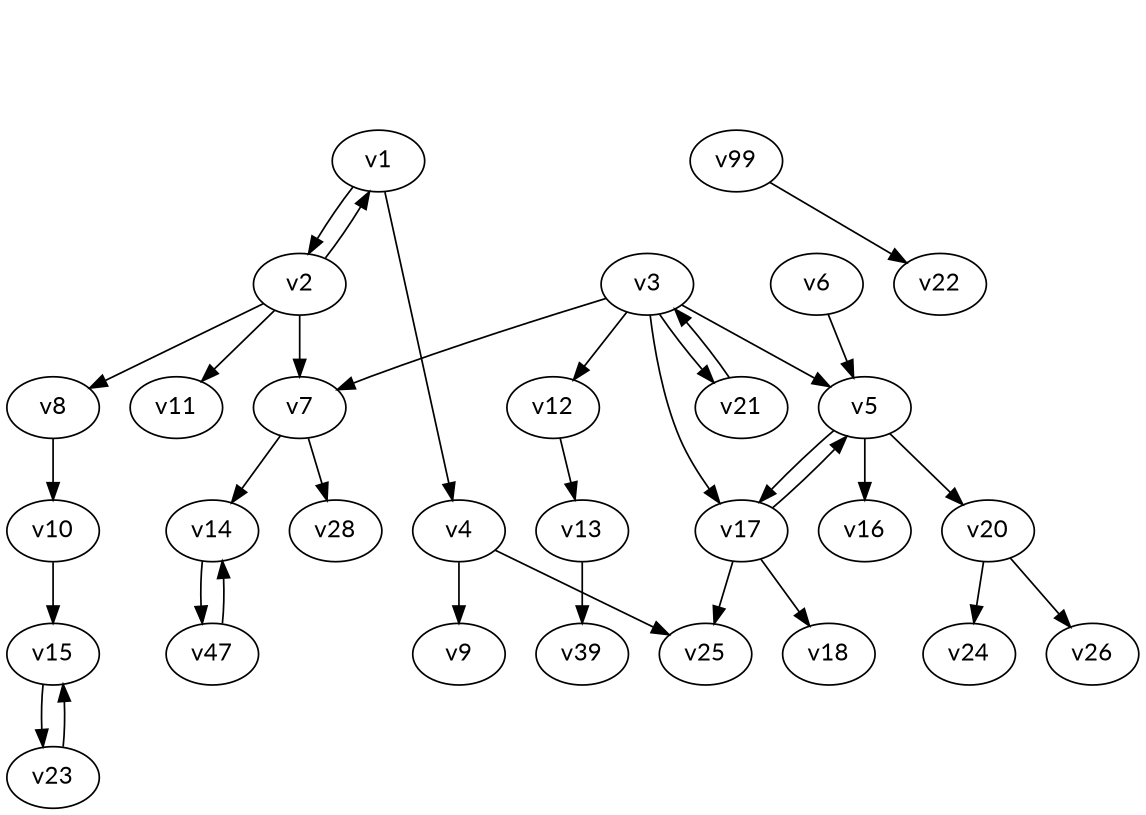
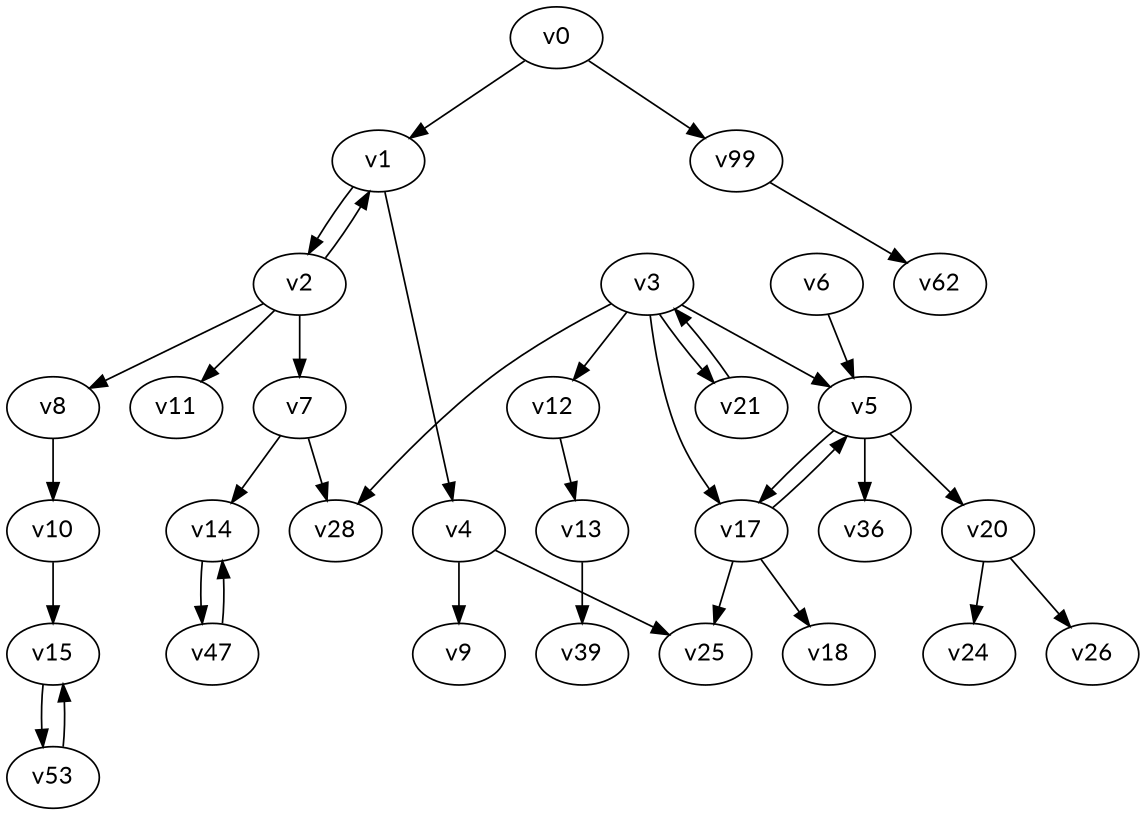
node "v0": added
node "v22": label "v22" -> "v62"
edge "v3" -> "v7": now "v3" -> "v28"
node "v16": label "v16" -> "v36"
node "v23": label "v23" -> "v53"
